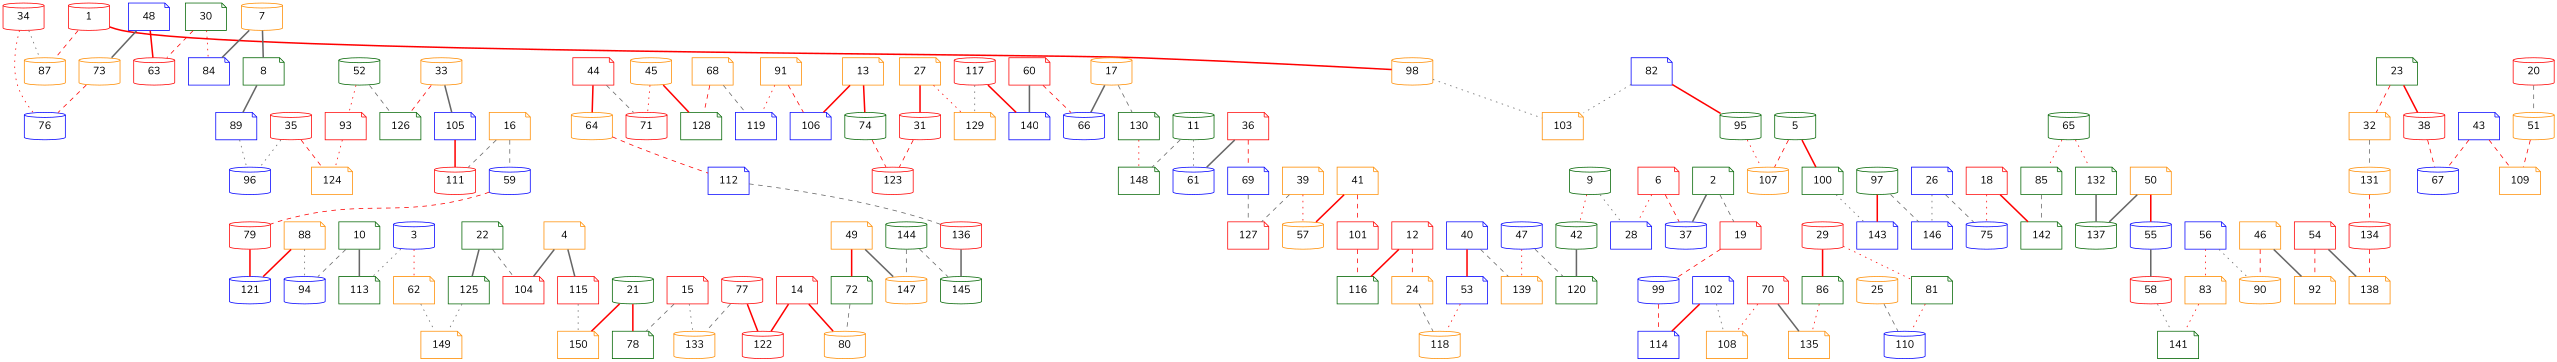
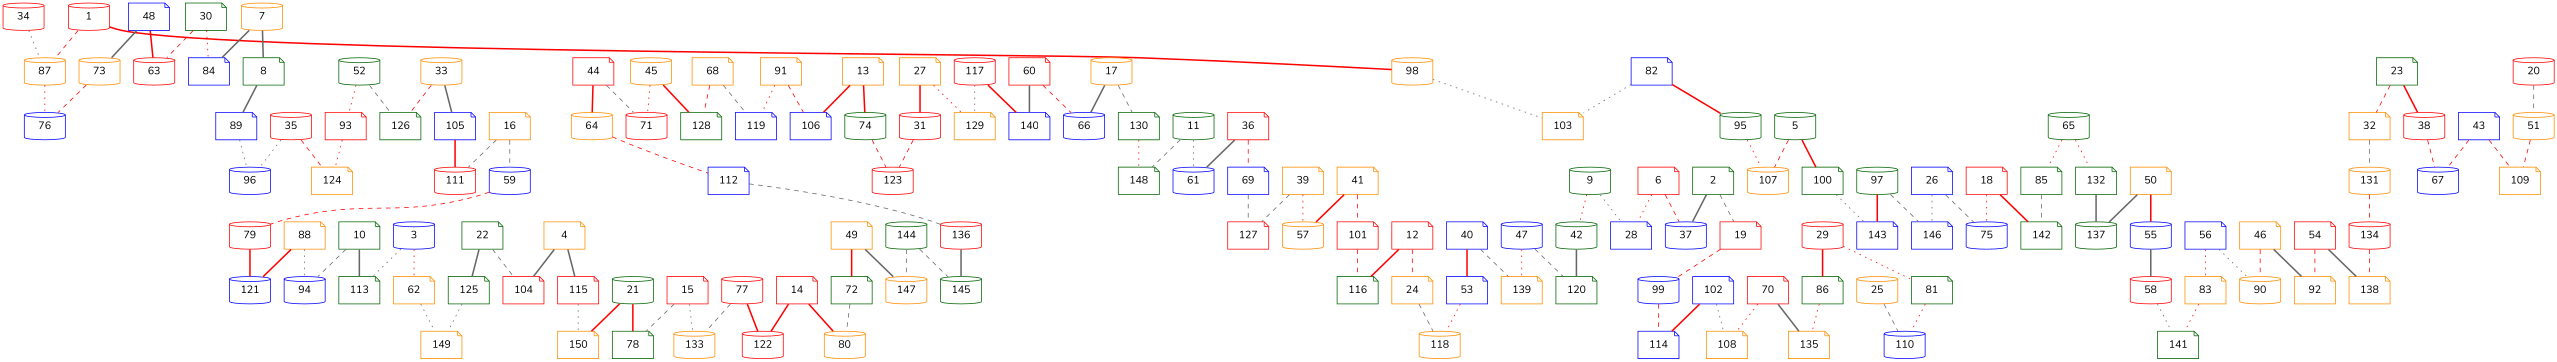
edge "34" -- "76": now "87" -- "76"
